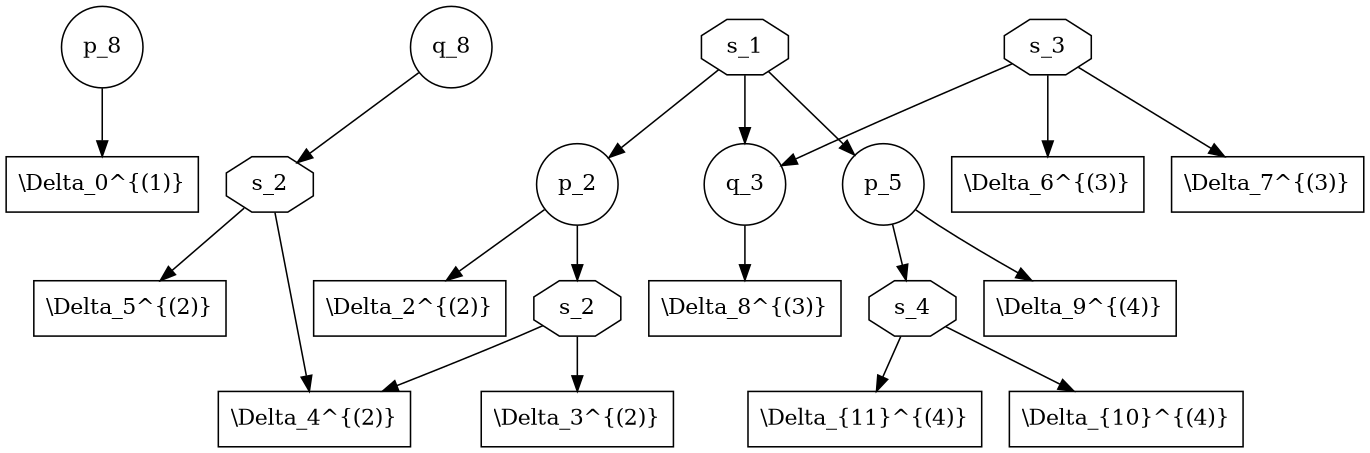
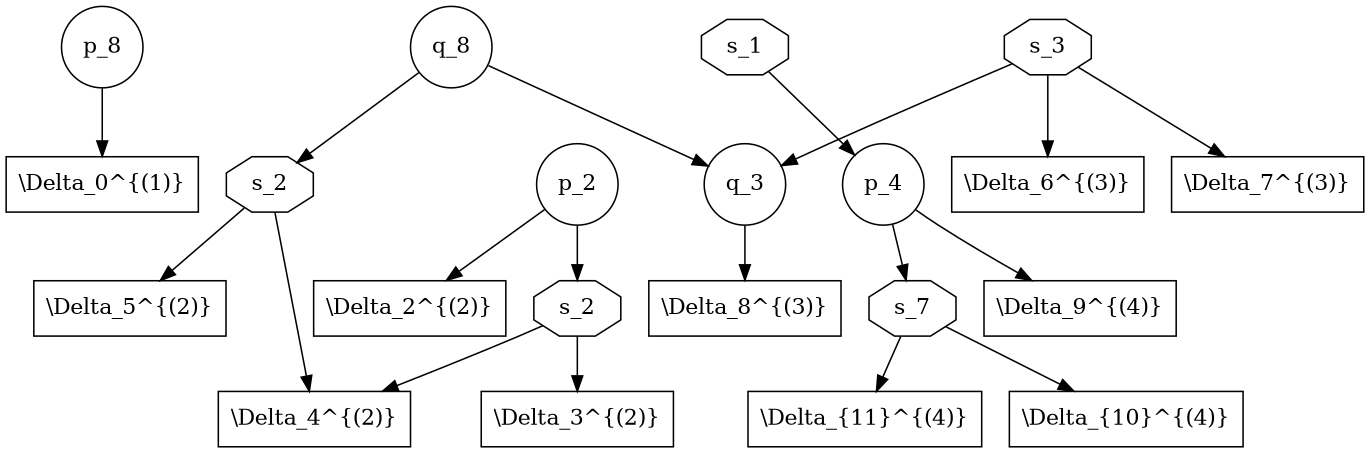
edge "s_1" -> "q_3": now "q_8" -> "q_3"
edge "s_1" -> "p_2": removed
node "p_5": label "p_5" -> "p_4"
node "s_4": label "s_4" -> "s_7"
